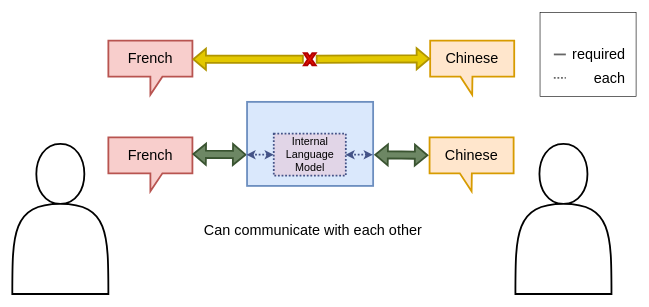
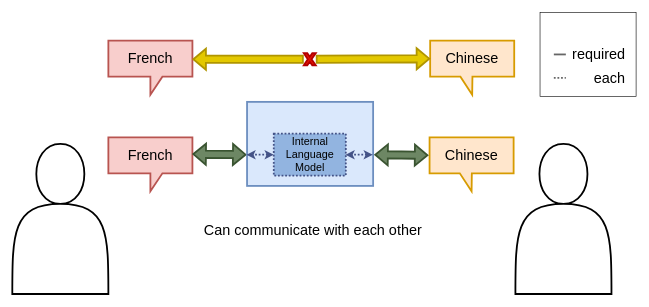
node "Internal Language Model": fillcolor #e1d5e7 -> #92b4e0
